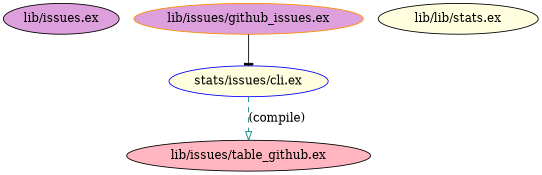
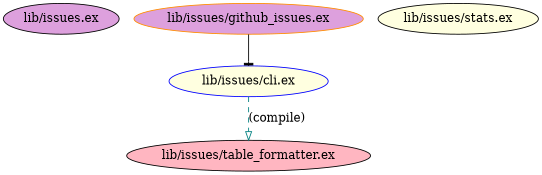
node "lib/lib/stats.ex": label "lib/lib/stats.ex" -> "lib/issues/stats.ex"
node "stats/issues/cli.ex": label "stats/issues/cli.ex" -> "lib/issues/cli.ex"
node "lib/issues/table_github.ex": label "lib/issues/table_github.ex" -> "lib/issues/table_formatter.ex"
